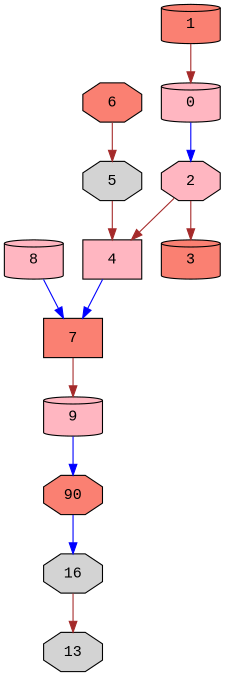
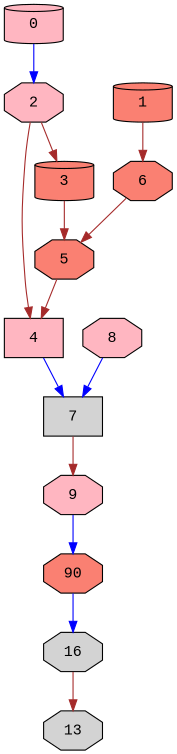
edge "1" -> "0": now "1" -> "6"
node "5": fillcolor lightgrey -> salmon
edge "3" -> "5": added
node "8": shape cylinder -> octagon
node "7": fillcolor salmon -> lightgrey
node "9": shape cylinder -> octagon
